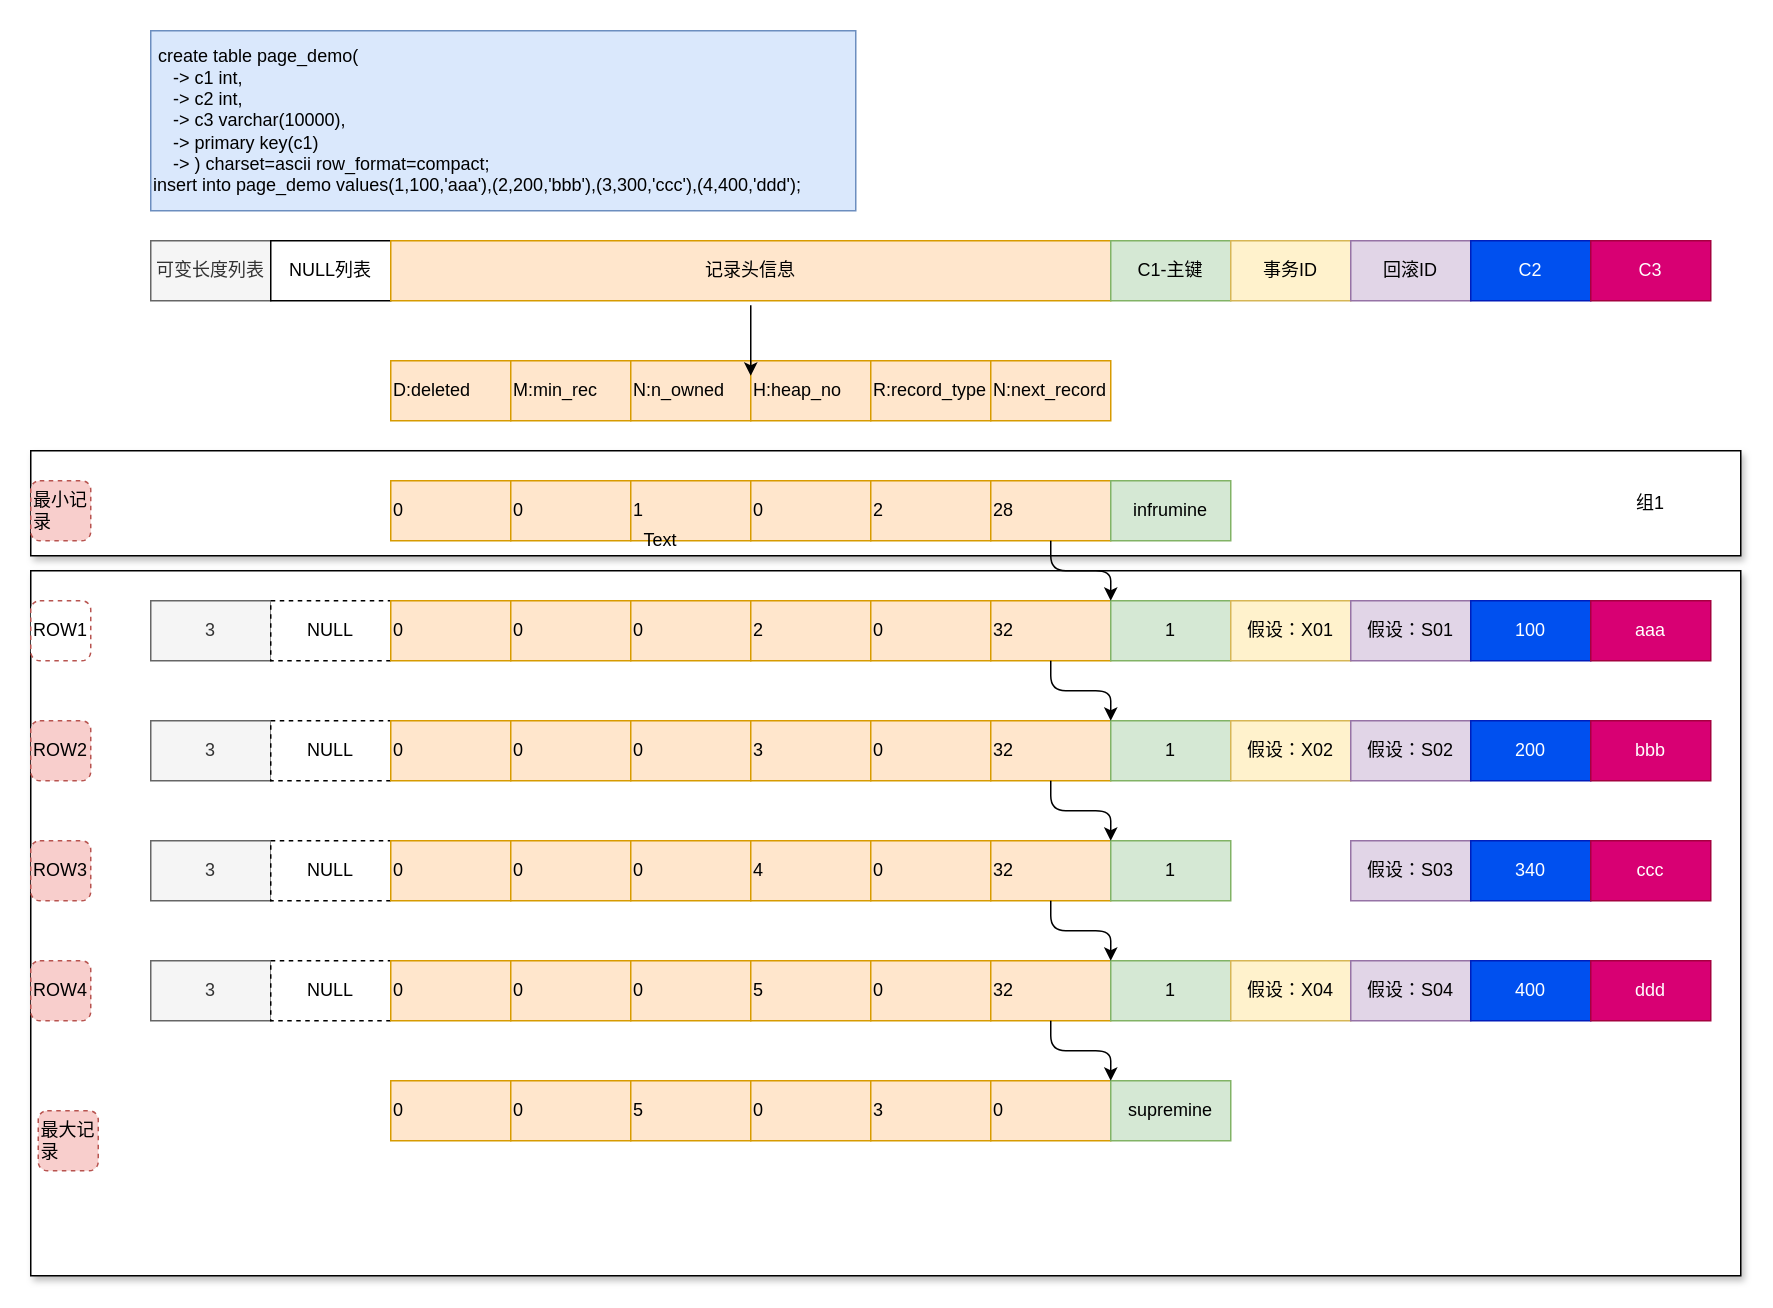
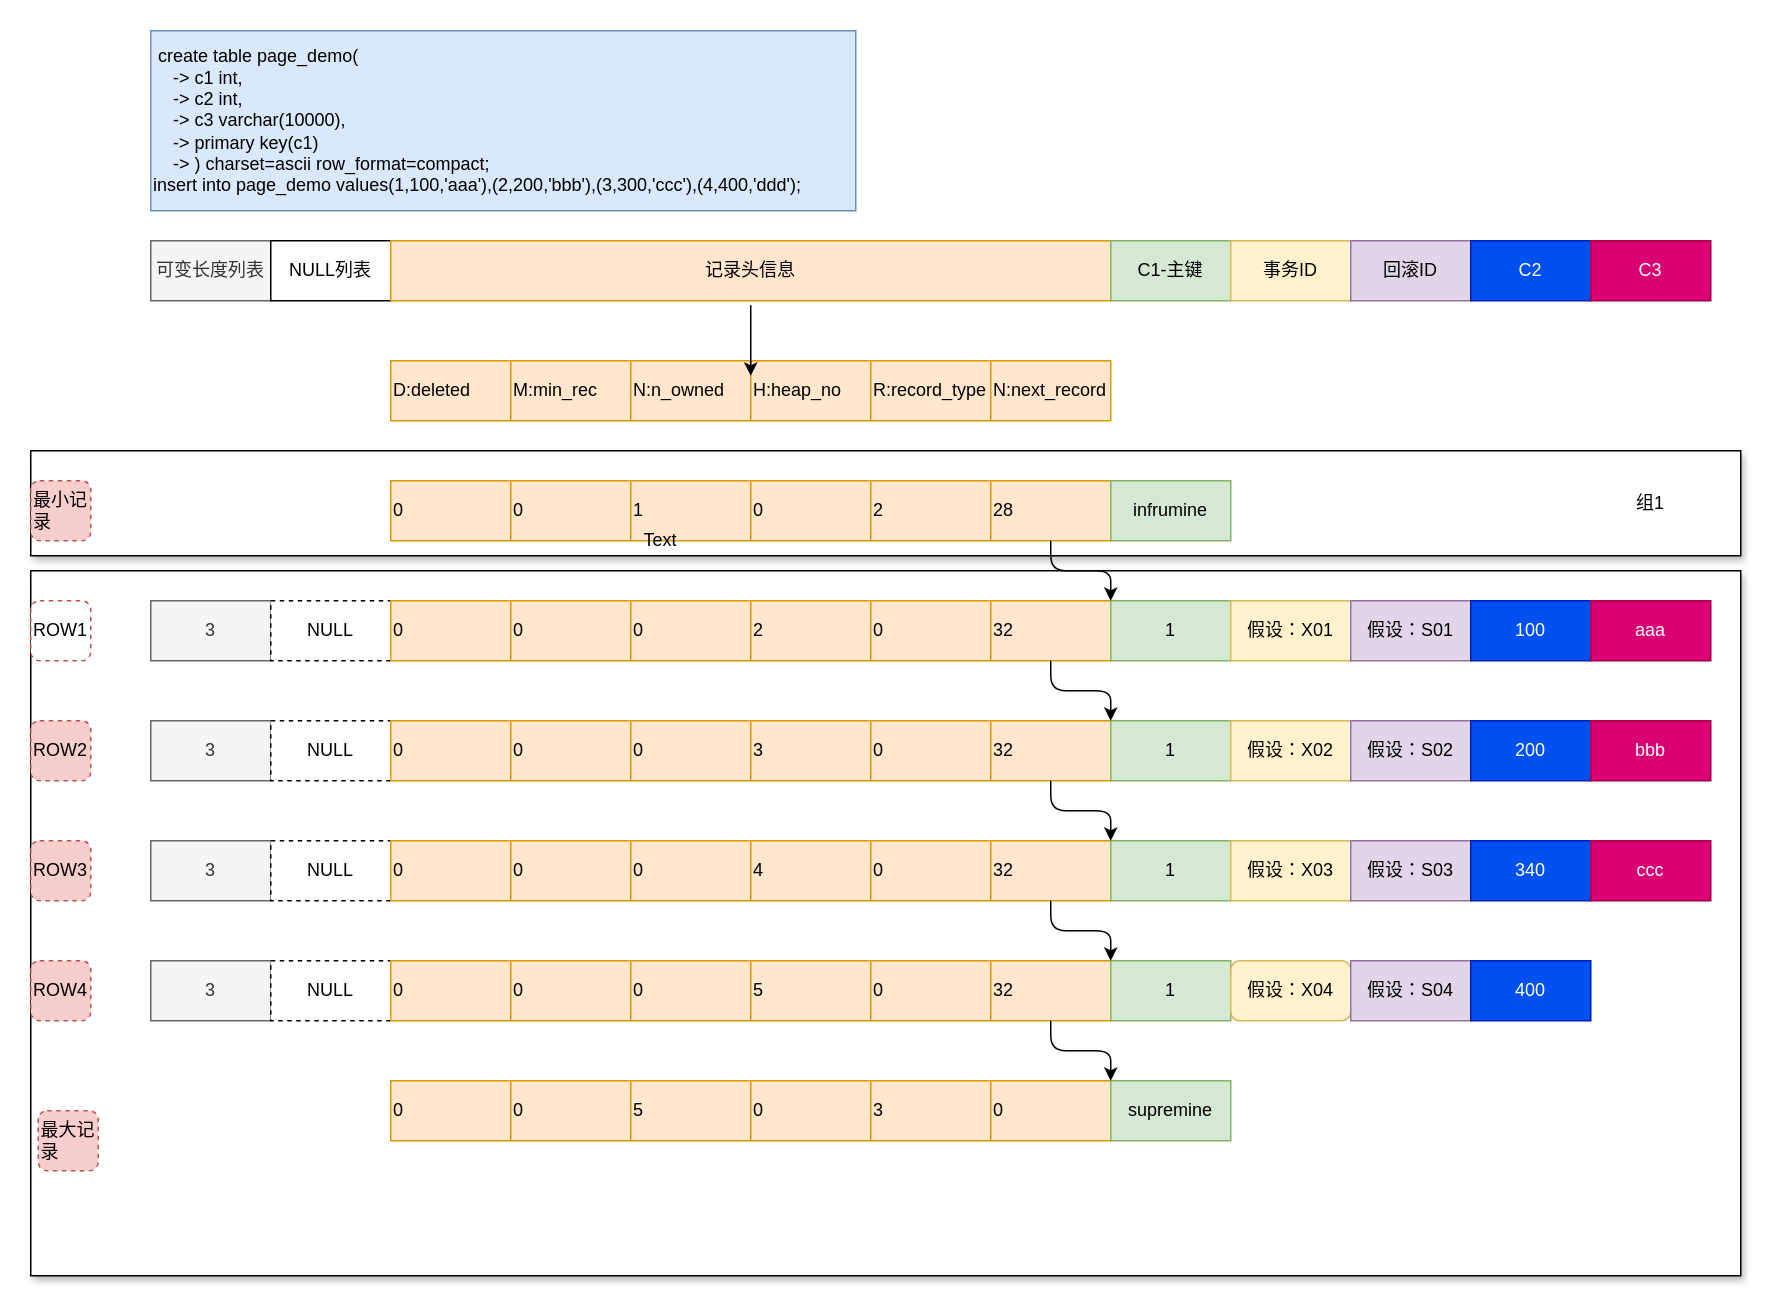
node "假设：X03": added
node "假设：X04": shape rectangle -> rounded rectangle
node "ddd": removed
